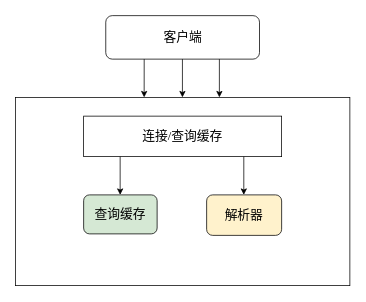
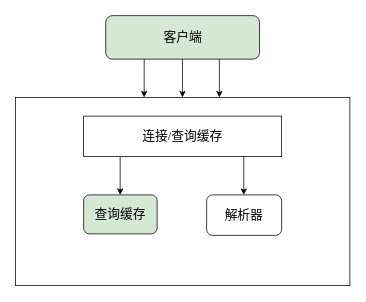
node "客户端": fillcolor #ffffff -> #d5e8d4
node "解析器": fillcolor #fff2cc -> #ffffff
